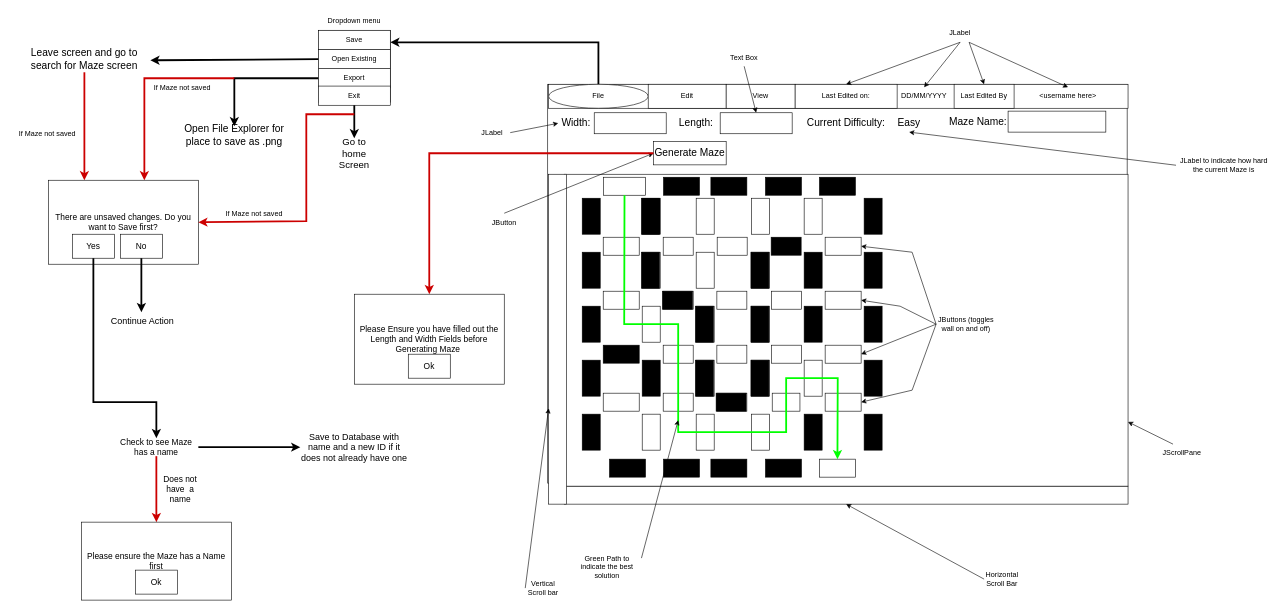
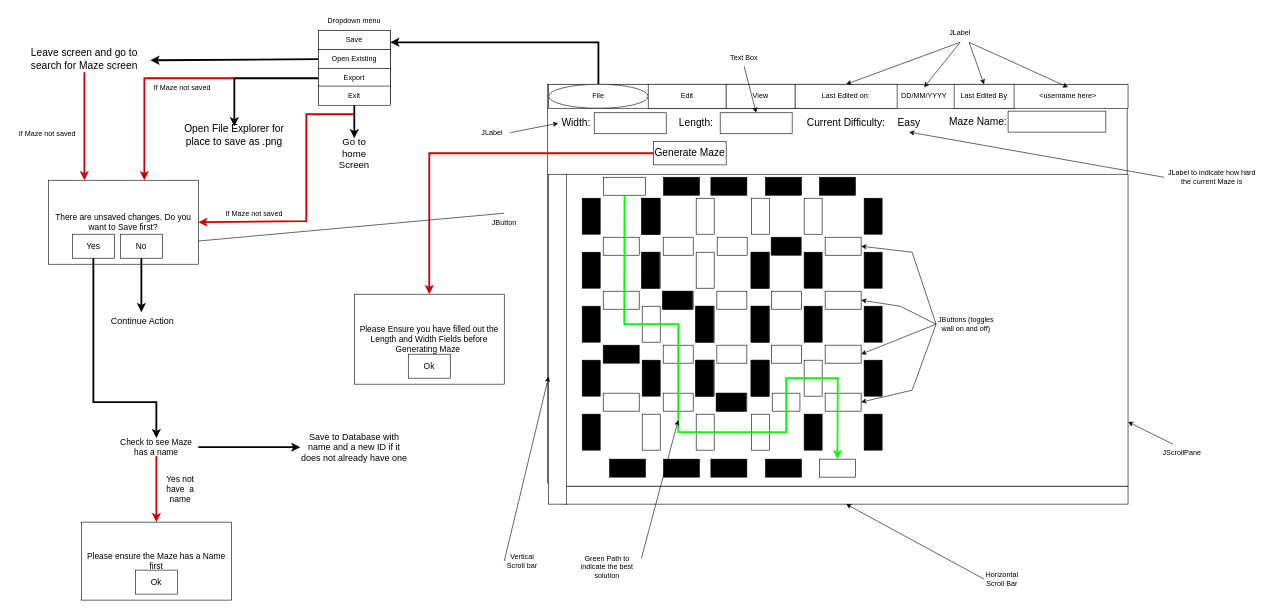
node "JLabel to indicate how hard the current Maze is": moved (1224, 165) -> (1212, 177)
edge "JButton" -> "Generate Maze": now "JButton" -> "No"
node "Does not have a name": label "Does not have a name" -> "Yes not have a name"
node "Vertical Scroll bar": moved (543, 588) -> (522, 561)
